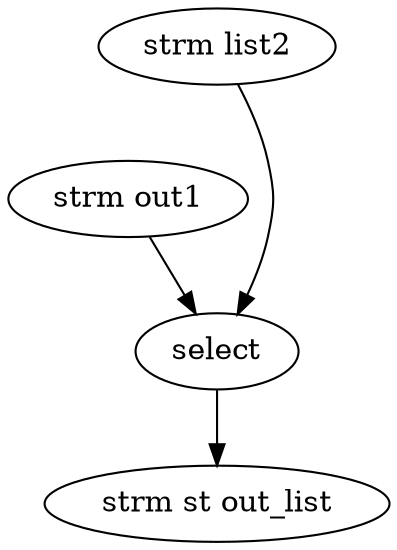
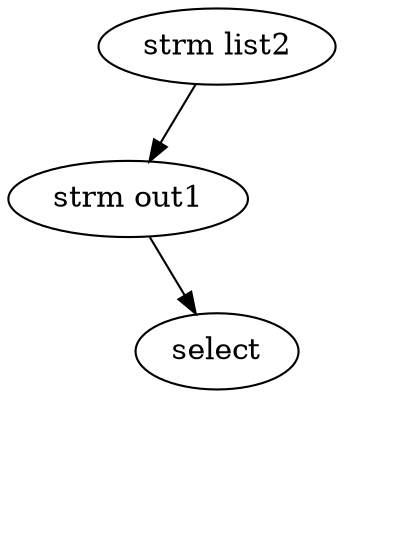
edge "strm list2" -> "select": now "strm list2" -> "strm out1"
node "strm st out_list": removed
